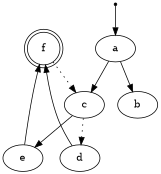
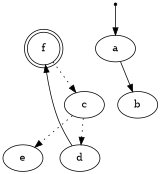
edge "a" -> "c": removed
edge "e" -> "f": removed
edge "c" -> "e": style solid -> dotted
